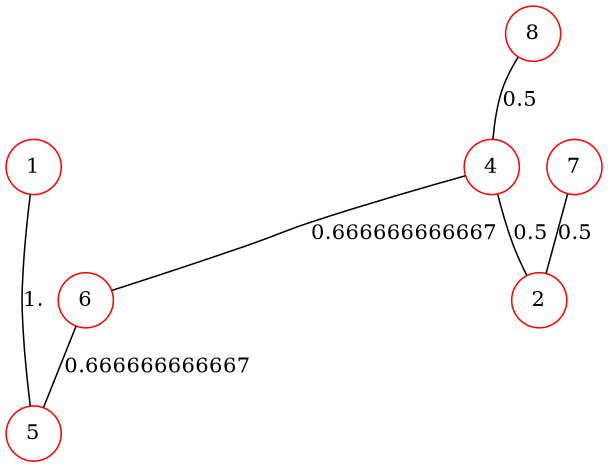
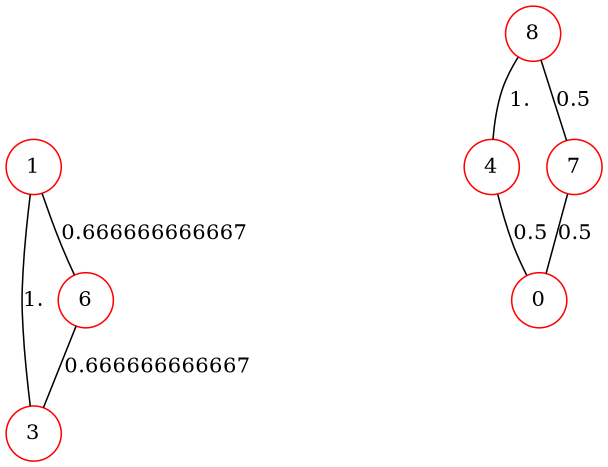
edge "8" -- "4": label "0.5" -> "1."
edge "8" -- "7": added, label "0.5"
edge "4" -- "6": now "1" -- "6"
node "2": label "2" -> "0"
node "5": label "5" -> "3"
